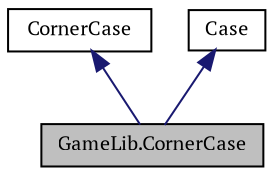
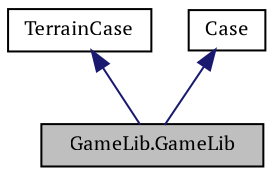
node "CornerCase": label "CornerCase" -> "TerrainCase"
node "GameLib.CornerCase": label "GameLib.CornerCase" -> "GameLib.GameLib"
